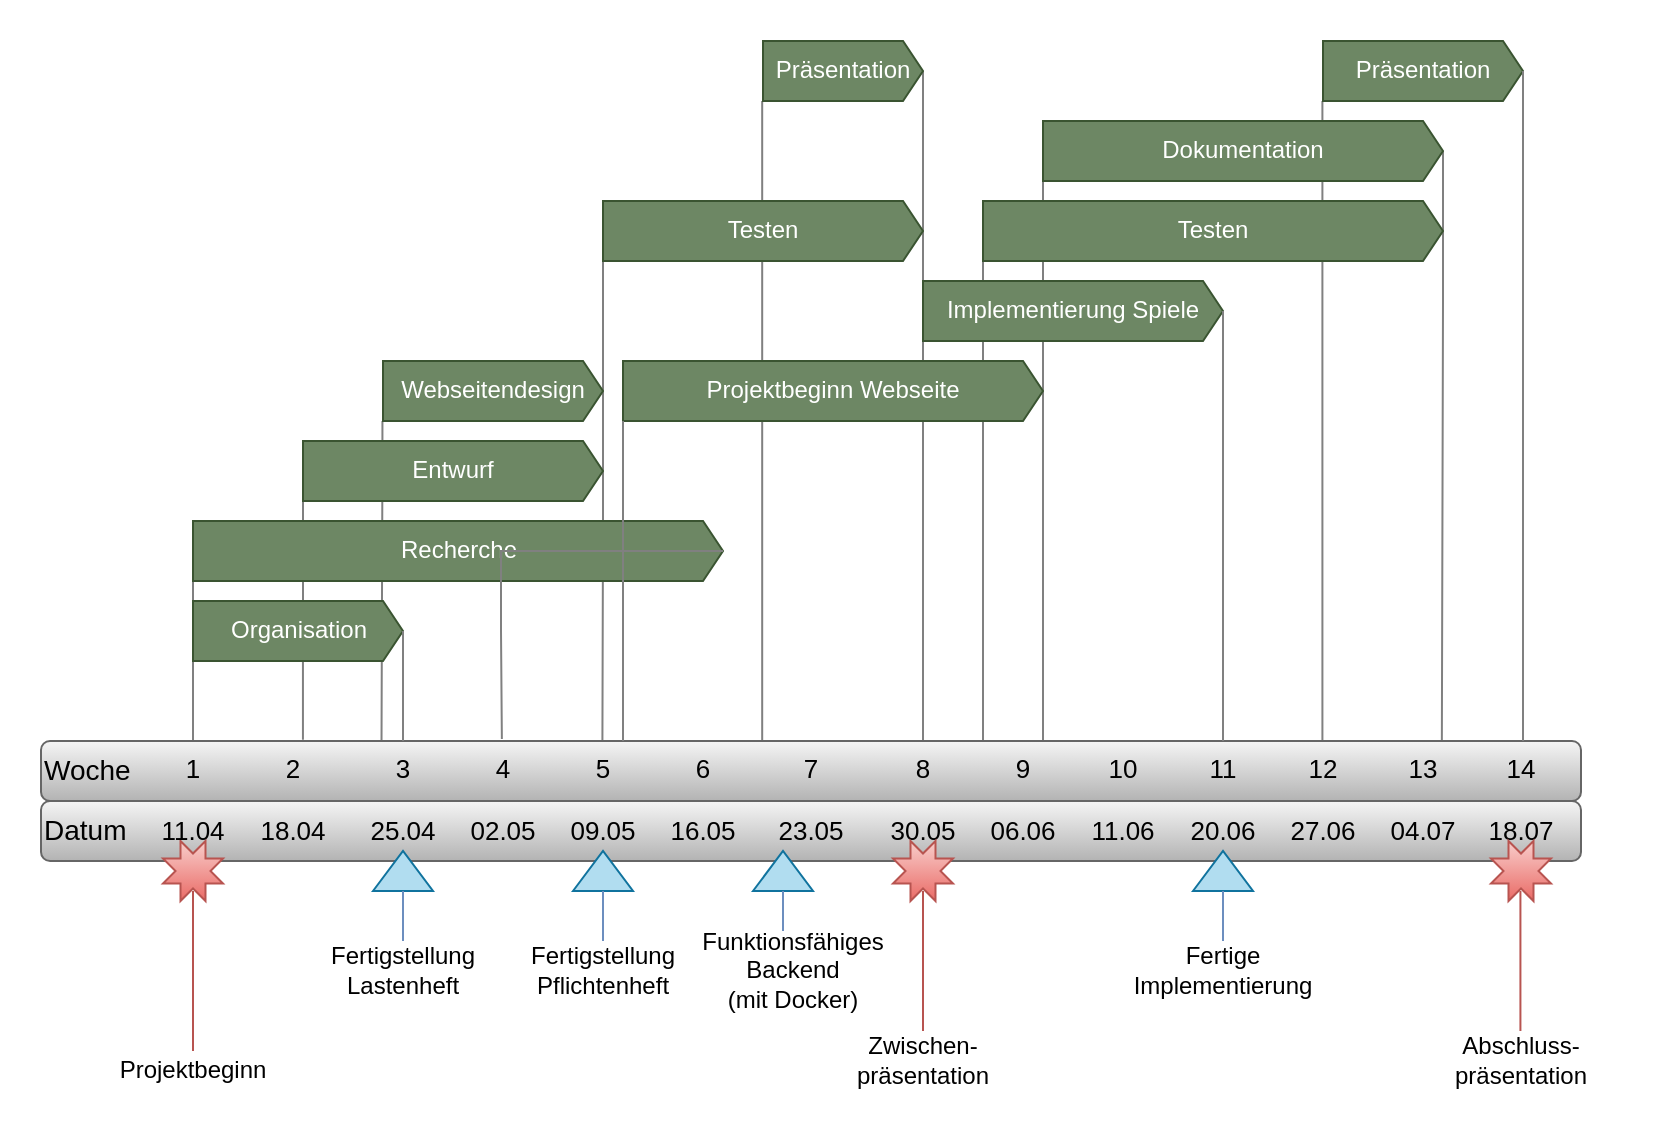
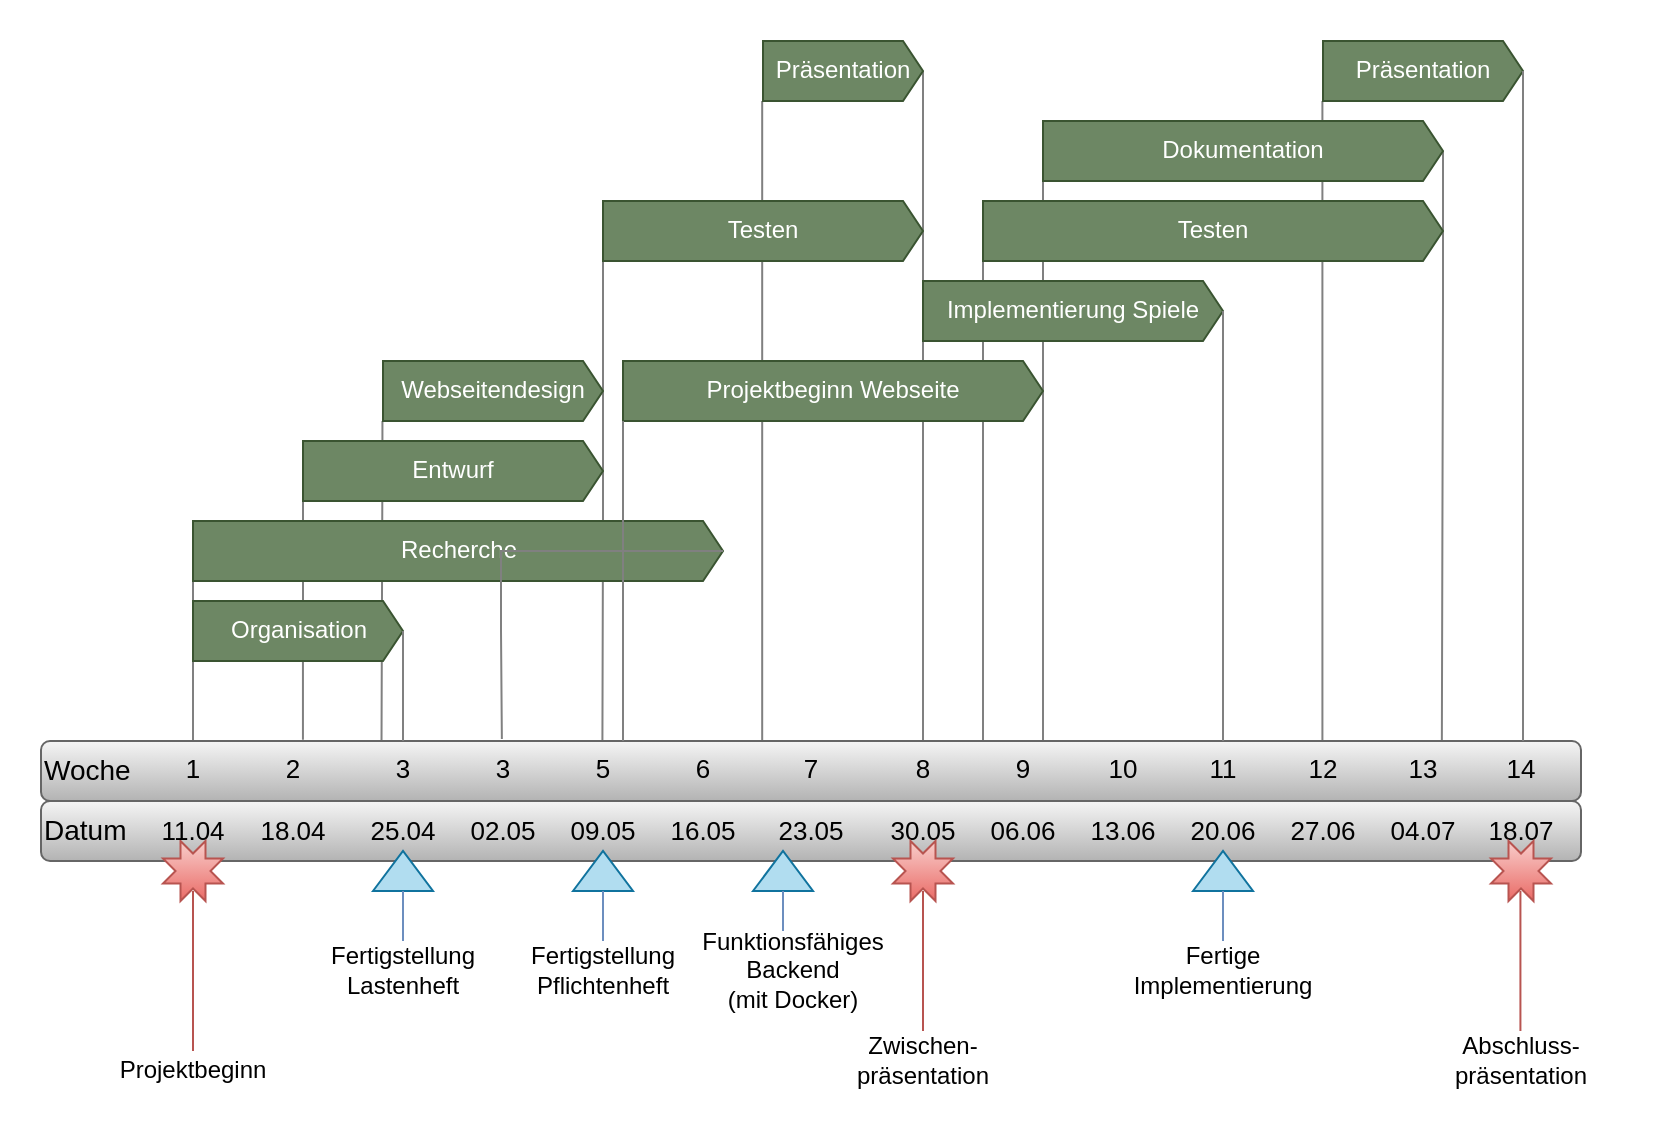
node "4 02.05": label "4 02.05" -> "3 02.05"
node "10 11.06": label "10 11.06" -> "10 13.06"
